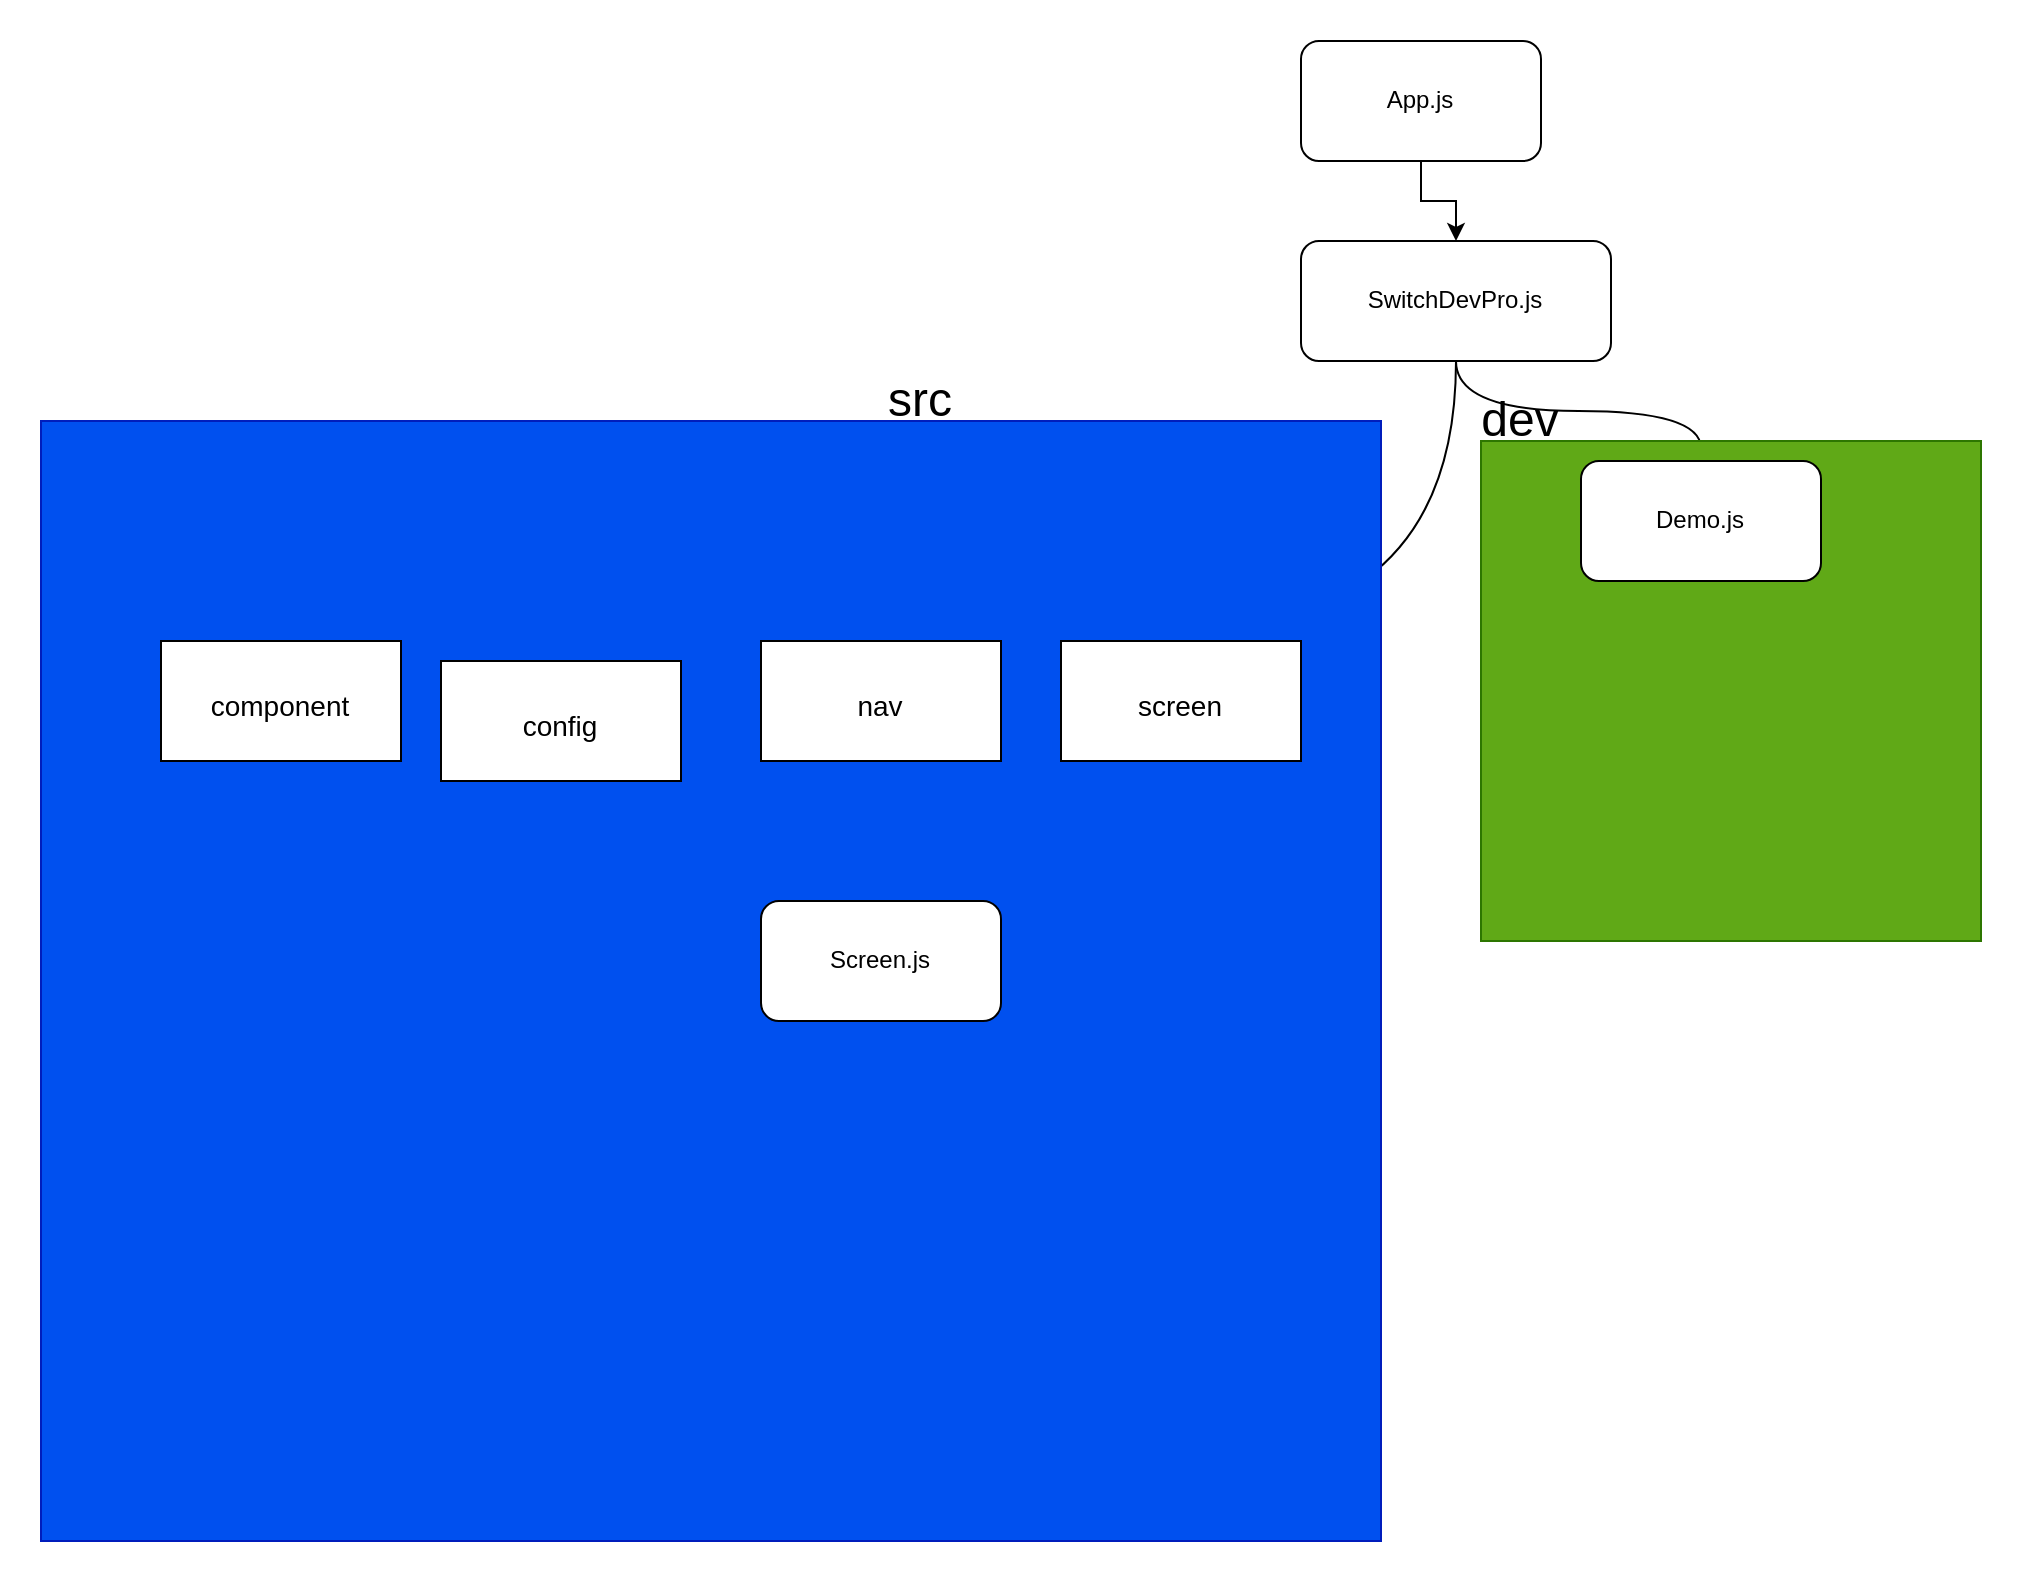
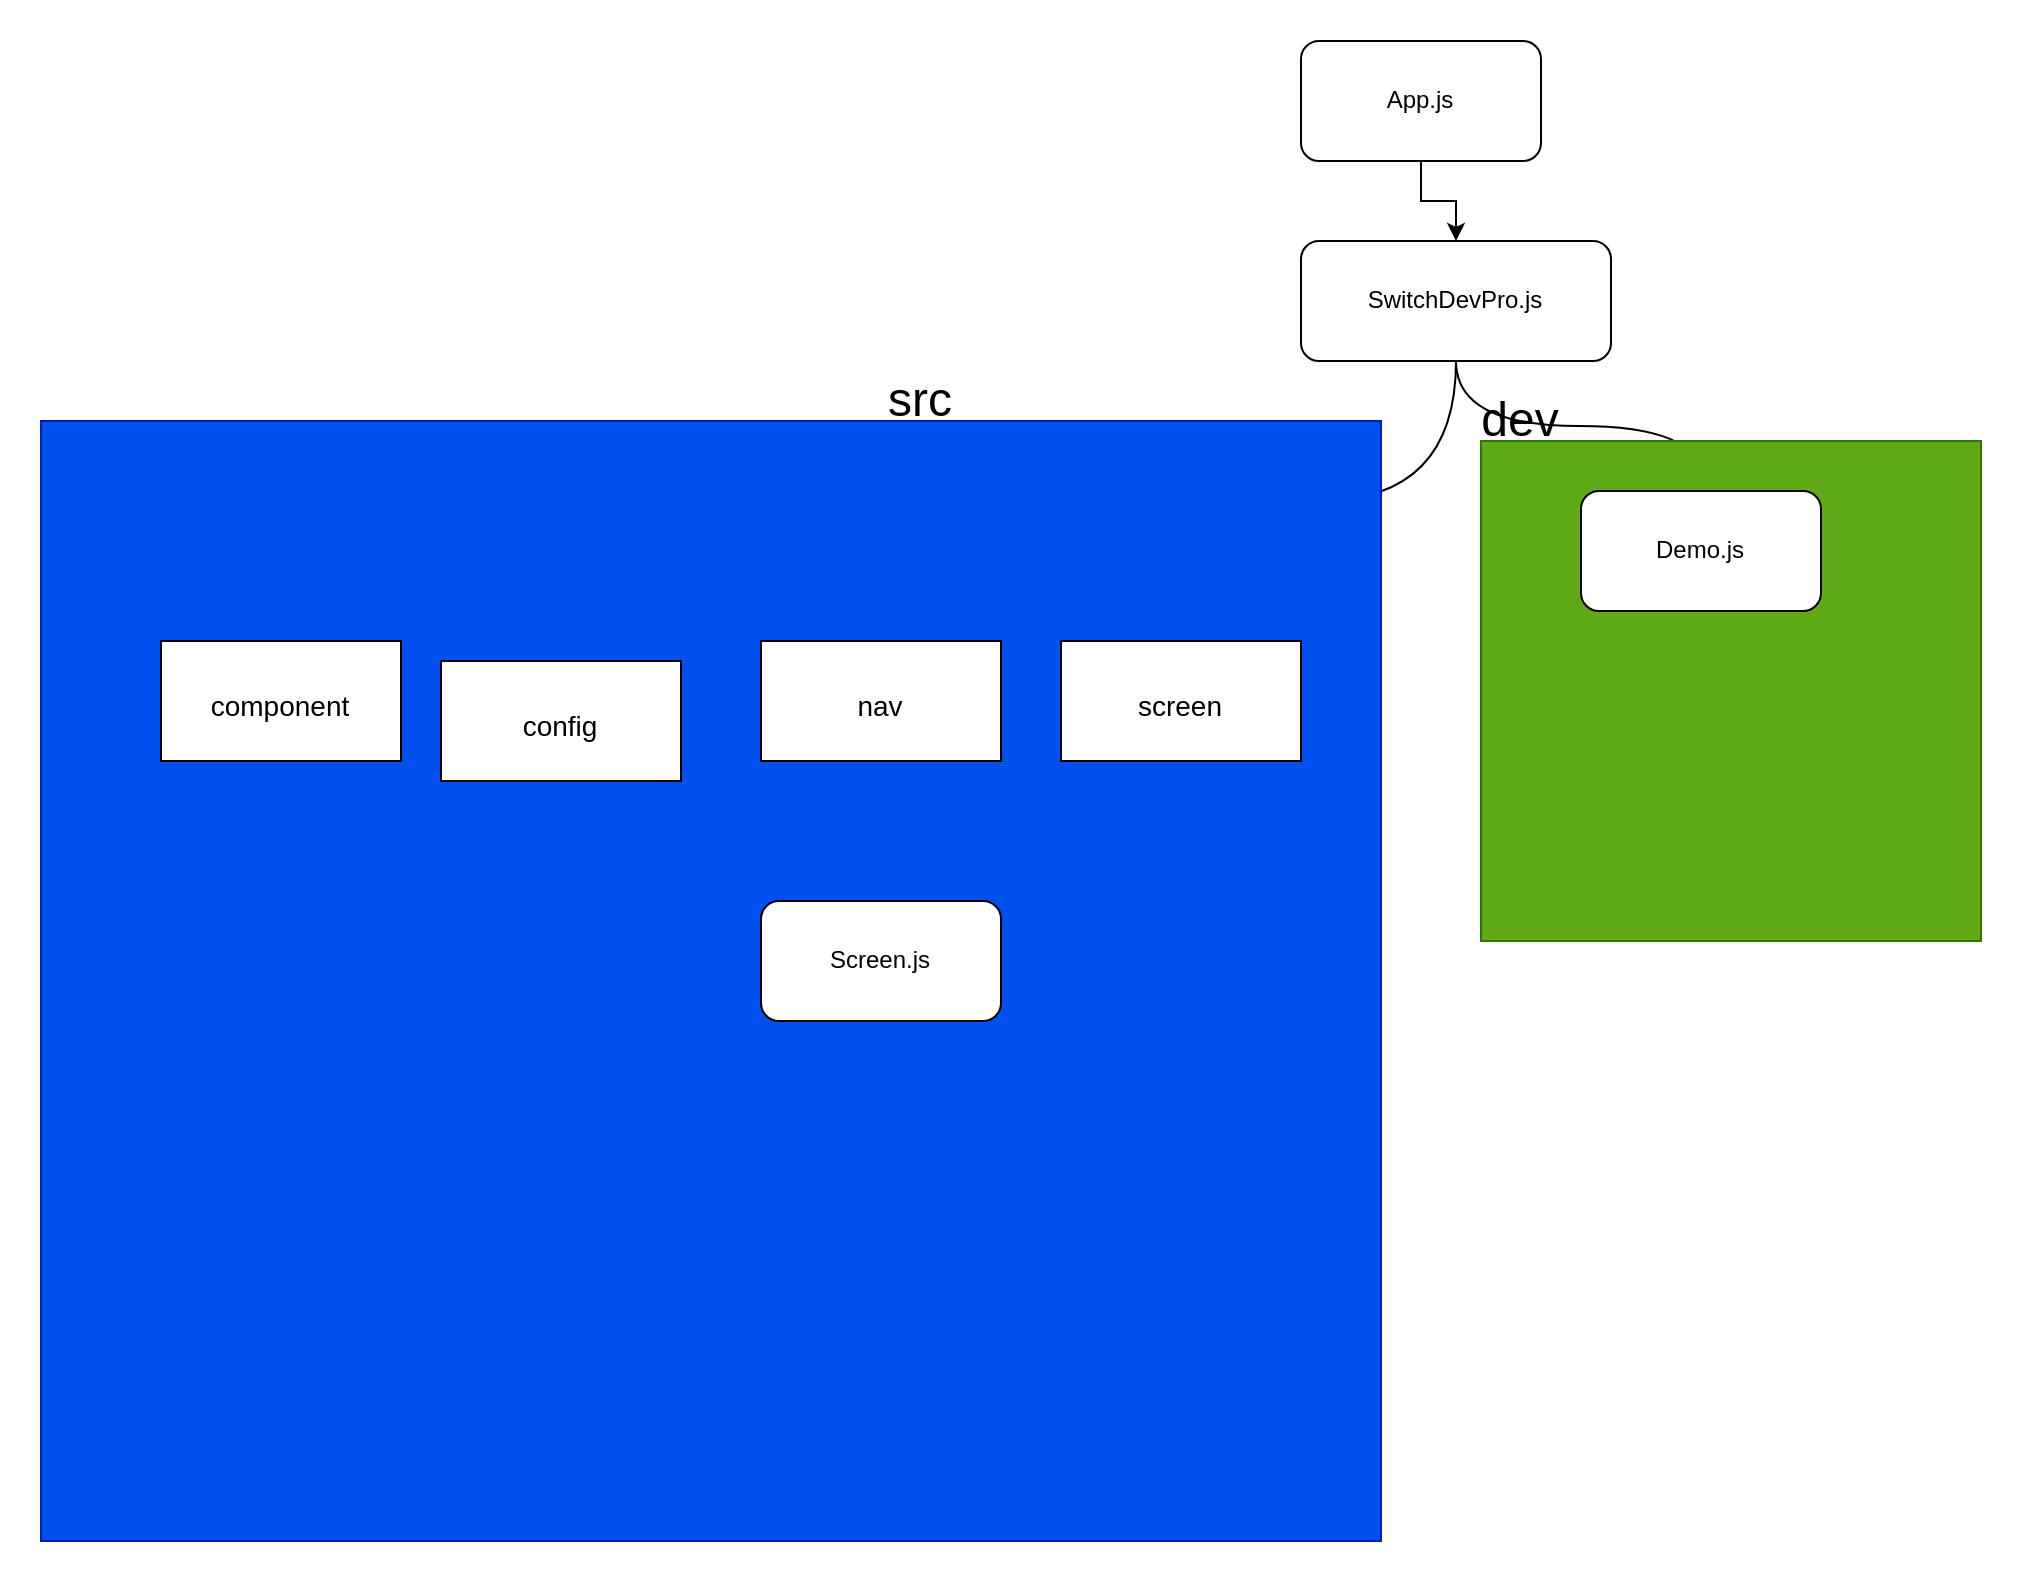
edge "SwitchDevPro.js" -> "Screen.js": now "SwitchDevPro.js" -> "screen"
node "Demo.js": moved (1701, 521) -> (1701, 551)
